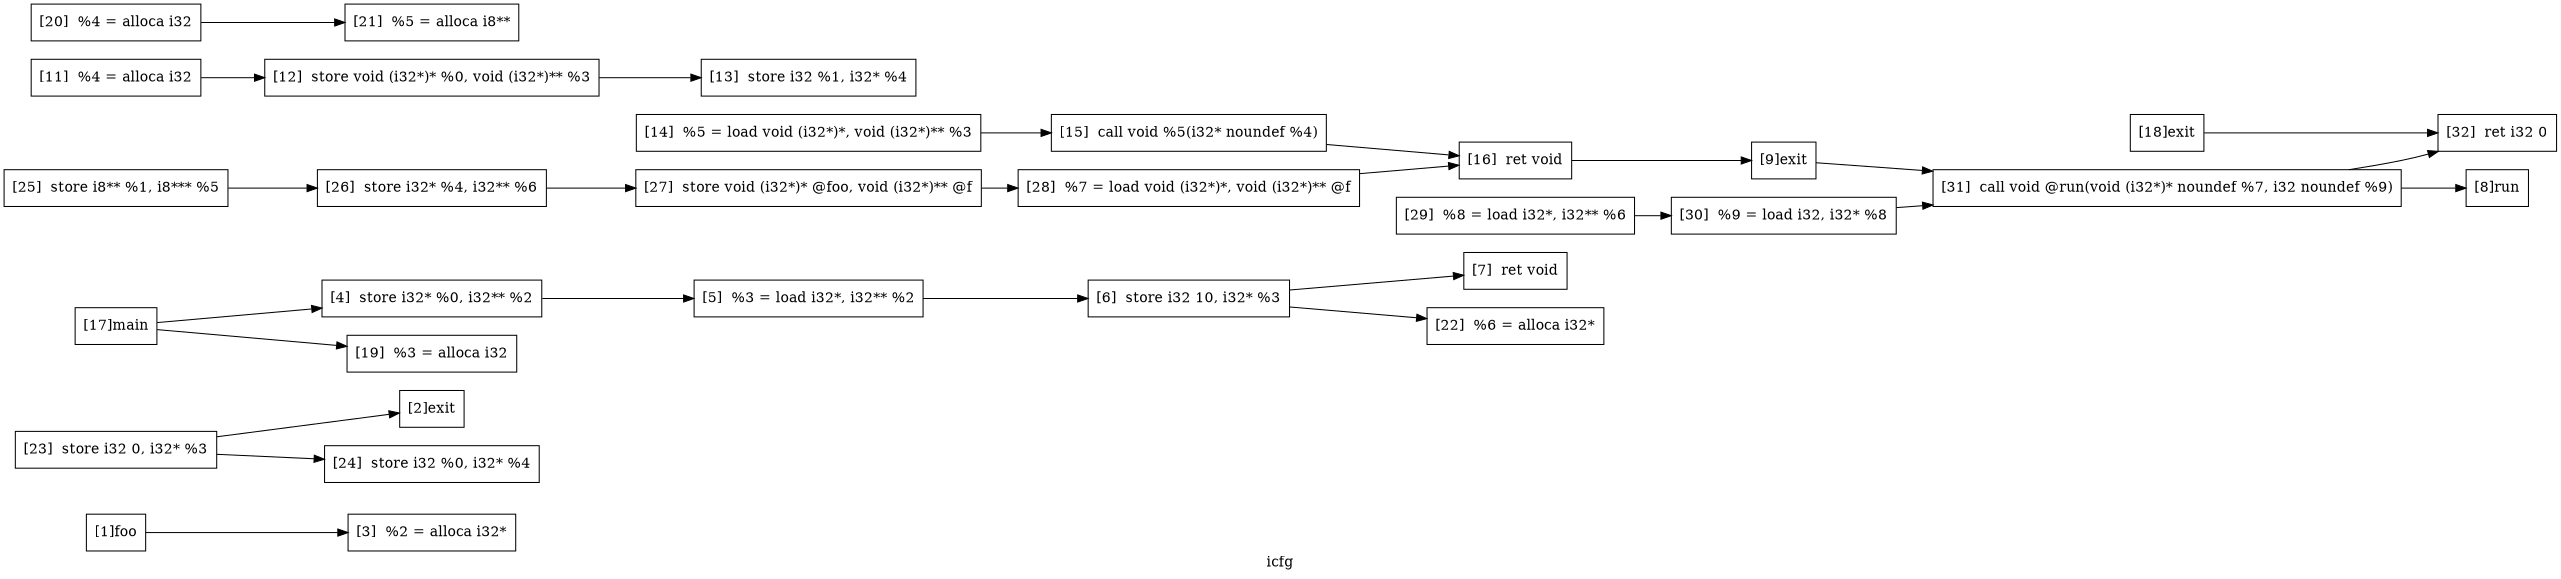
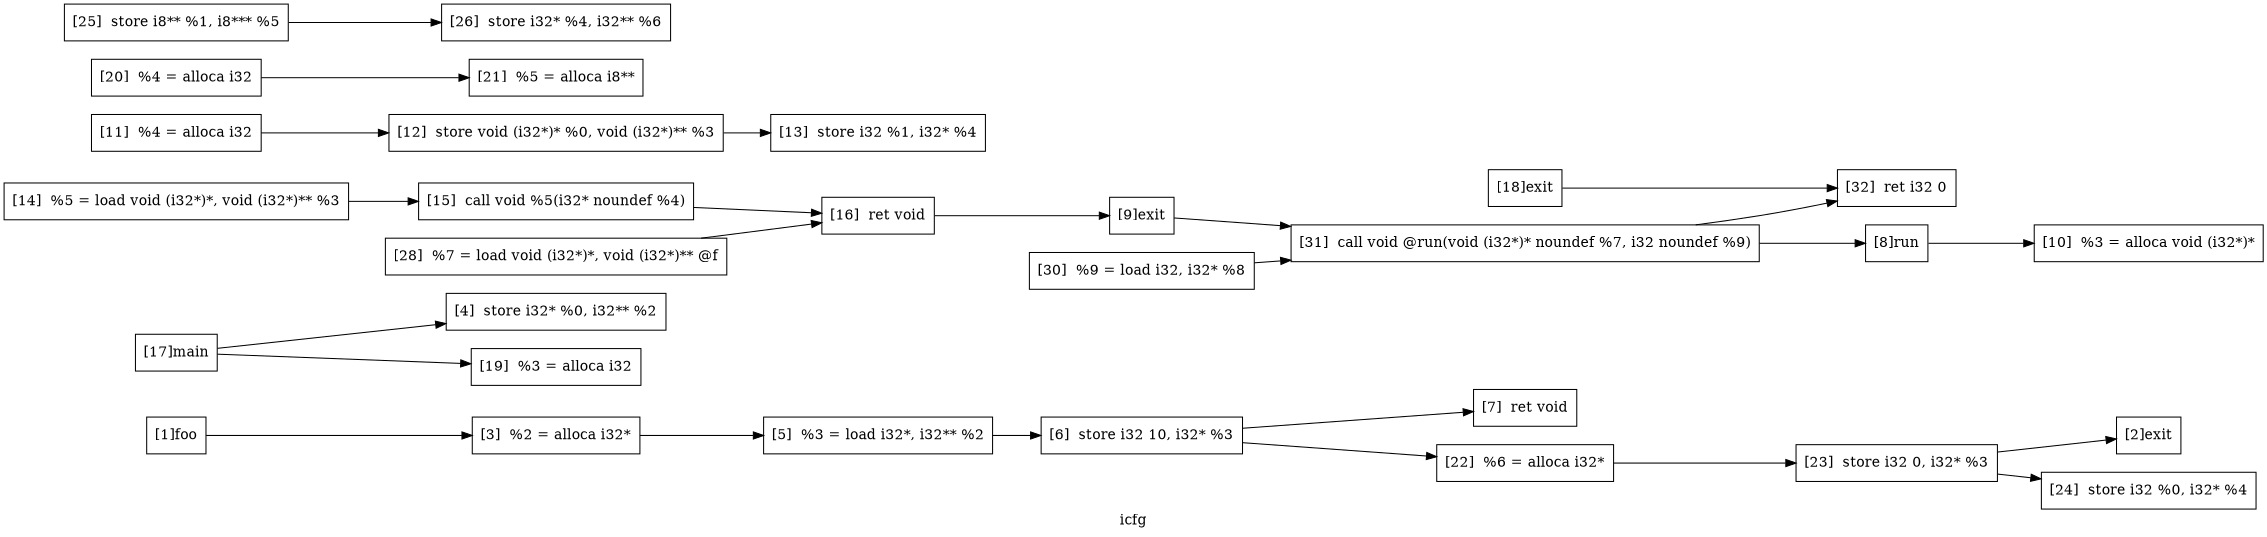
node "[27]  store void (i32*)* @foo, void (i32*)** @f": removed
node "[29]  %8 = load i32*, i32** %6": removed
node "[10]  %3 = alloca void (i32*)*": added
edge "[4]  store i32* %0, i32** %2" -> "[5]  %3 = load i32*, i32** %2": now "[3]  %2 = alloca i32*" -> "[5]  %3 = load i32*, i32** %2"
edge "[22]  %6 = alloca i32*" -> "[23]  store i32 0, i32* %3": added
